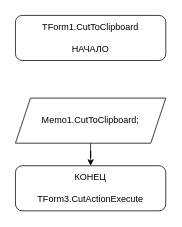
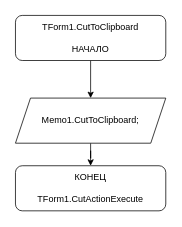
edge "TForm1.CutToClipboard НАЧАЛО" -> "Memo1.CutToClipboard;": added
node "КОНЕЦ TForm3.CutActionExecute": label "КОНЕЦ TForm3.CutActionExecute" -> "КОНЕЦ TForm1.CutActionExecute"
